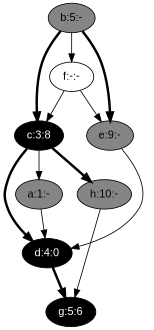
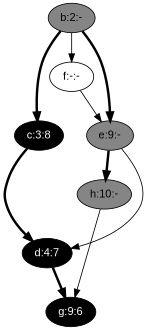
node "b:5:-": label "b:5:-" -> "b:2:-"
edge "f:-:-" -> "c:3:8": removed
edge "c:3:8" -> "h:10:-": now "e:9:-" -> "h:10:-"
node "a:1:-": removed
node "d:4:0": label "d:4:0" -> "d:4:7"
node "g:5:6": label "g:5:6" -> "g:9:6"
